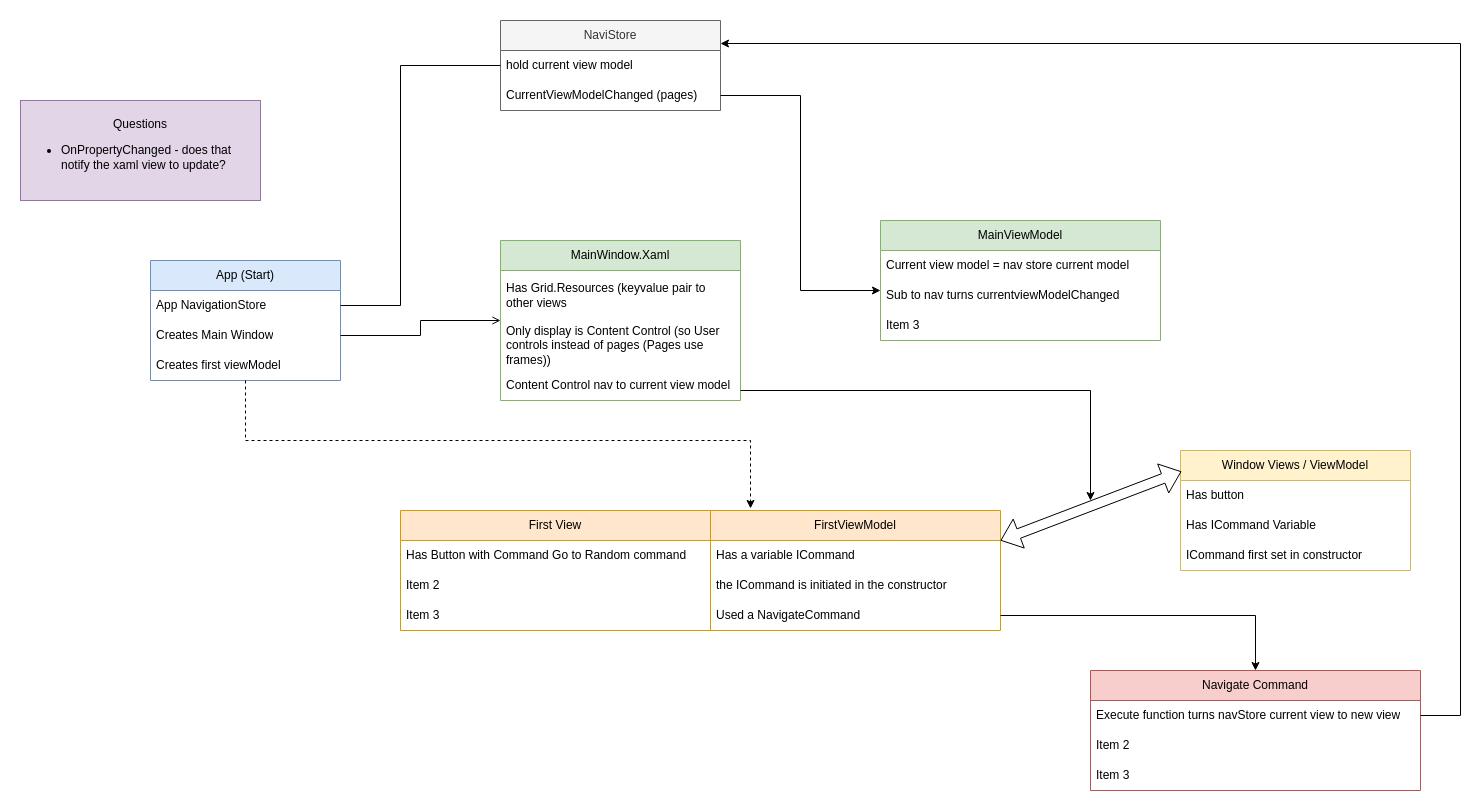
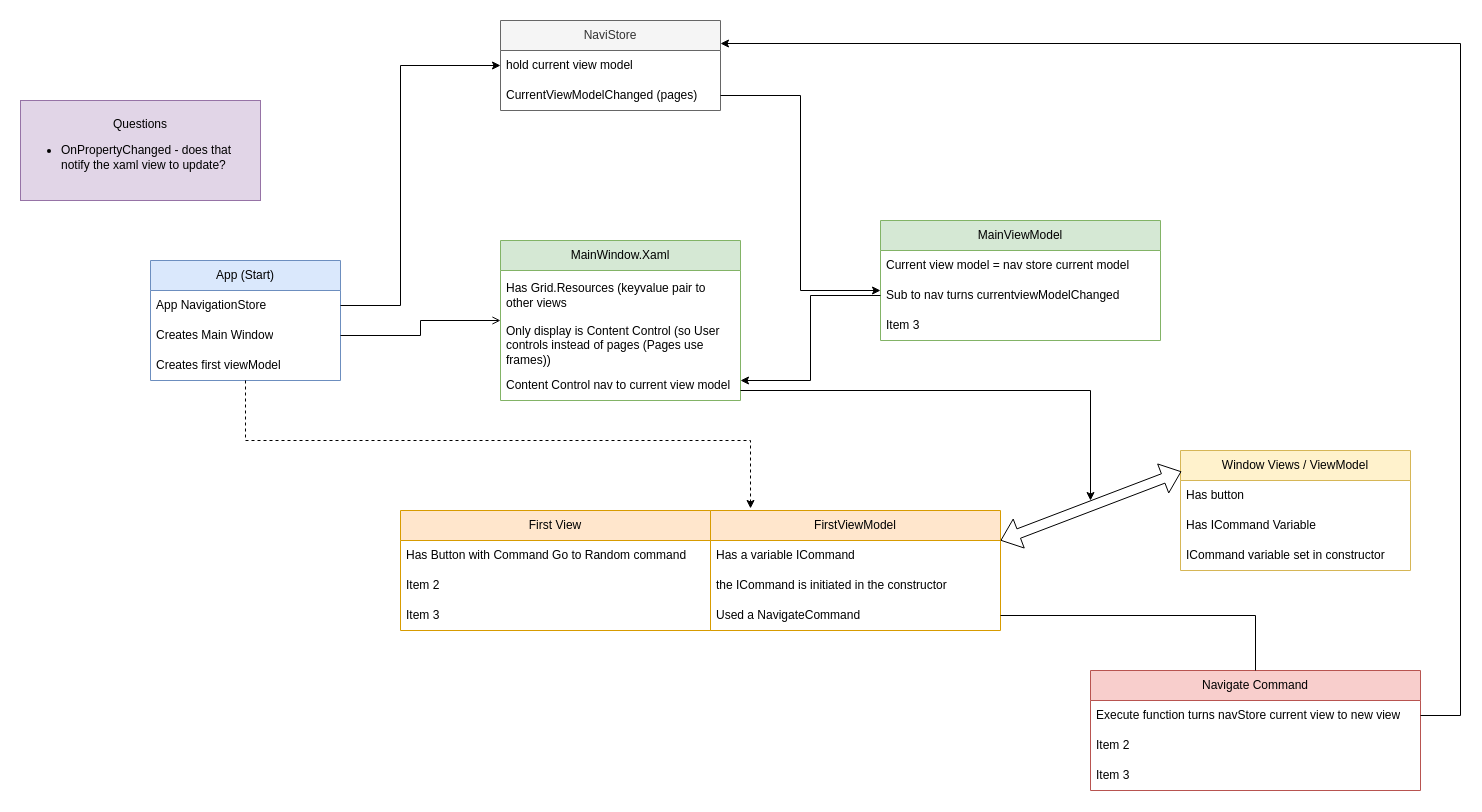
edge "NaviStore" -- "App NavigationStore": arrowhead none -> classic
edge "Sub to nav turns currentviewModelChanged" -> "Content Control nav to current view model": added
node "ICommand first set in constructor": label "ICommand first set in constructor" -> "ICommand variable set in constructor"
edge "Used a NavigateCommand" -> "Navigate Command": arrowhead classic -> none
